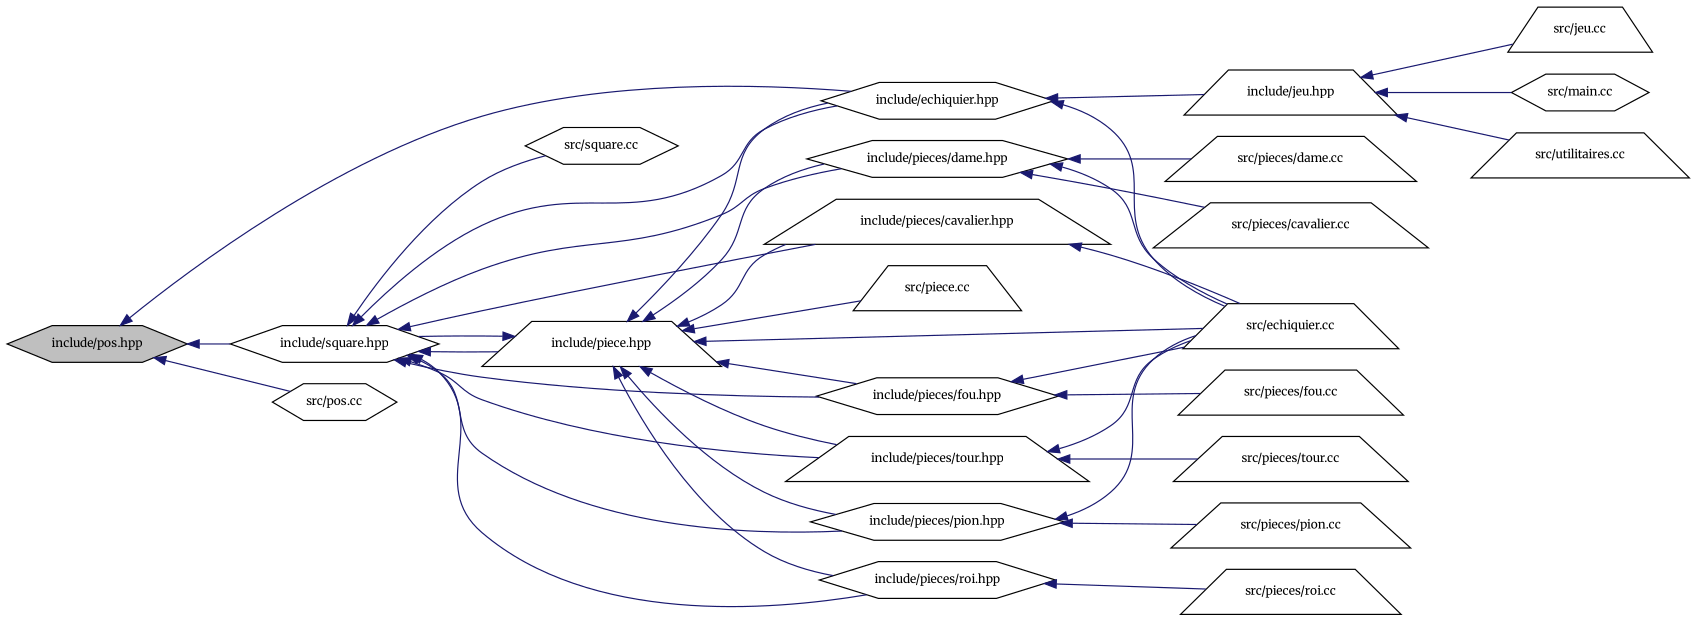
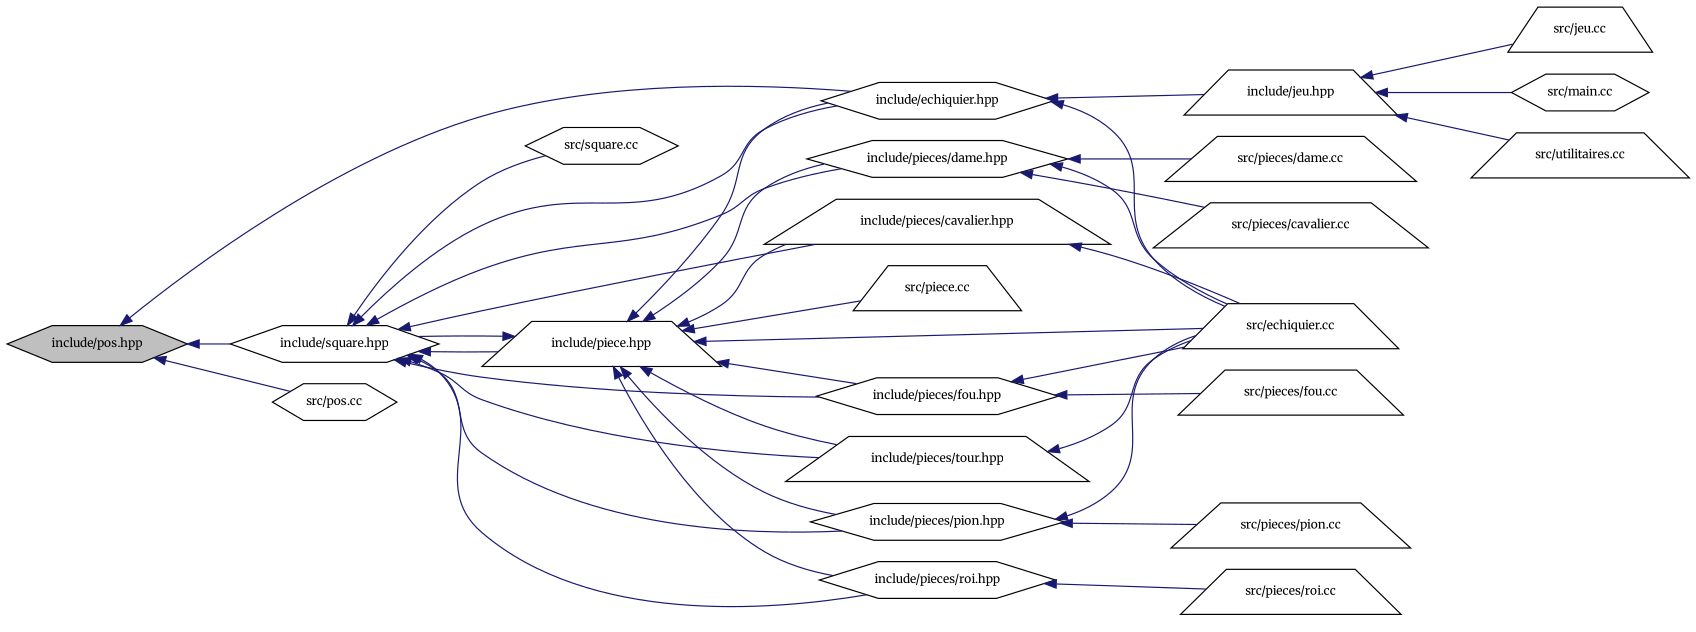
node "src/pieces/tour.cc": removed
